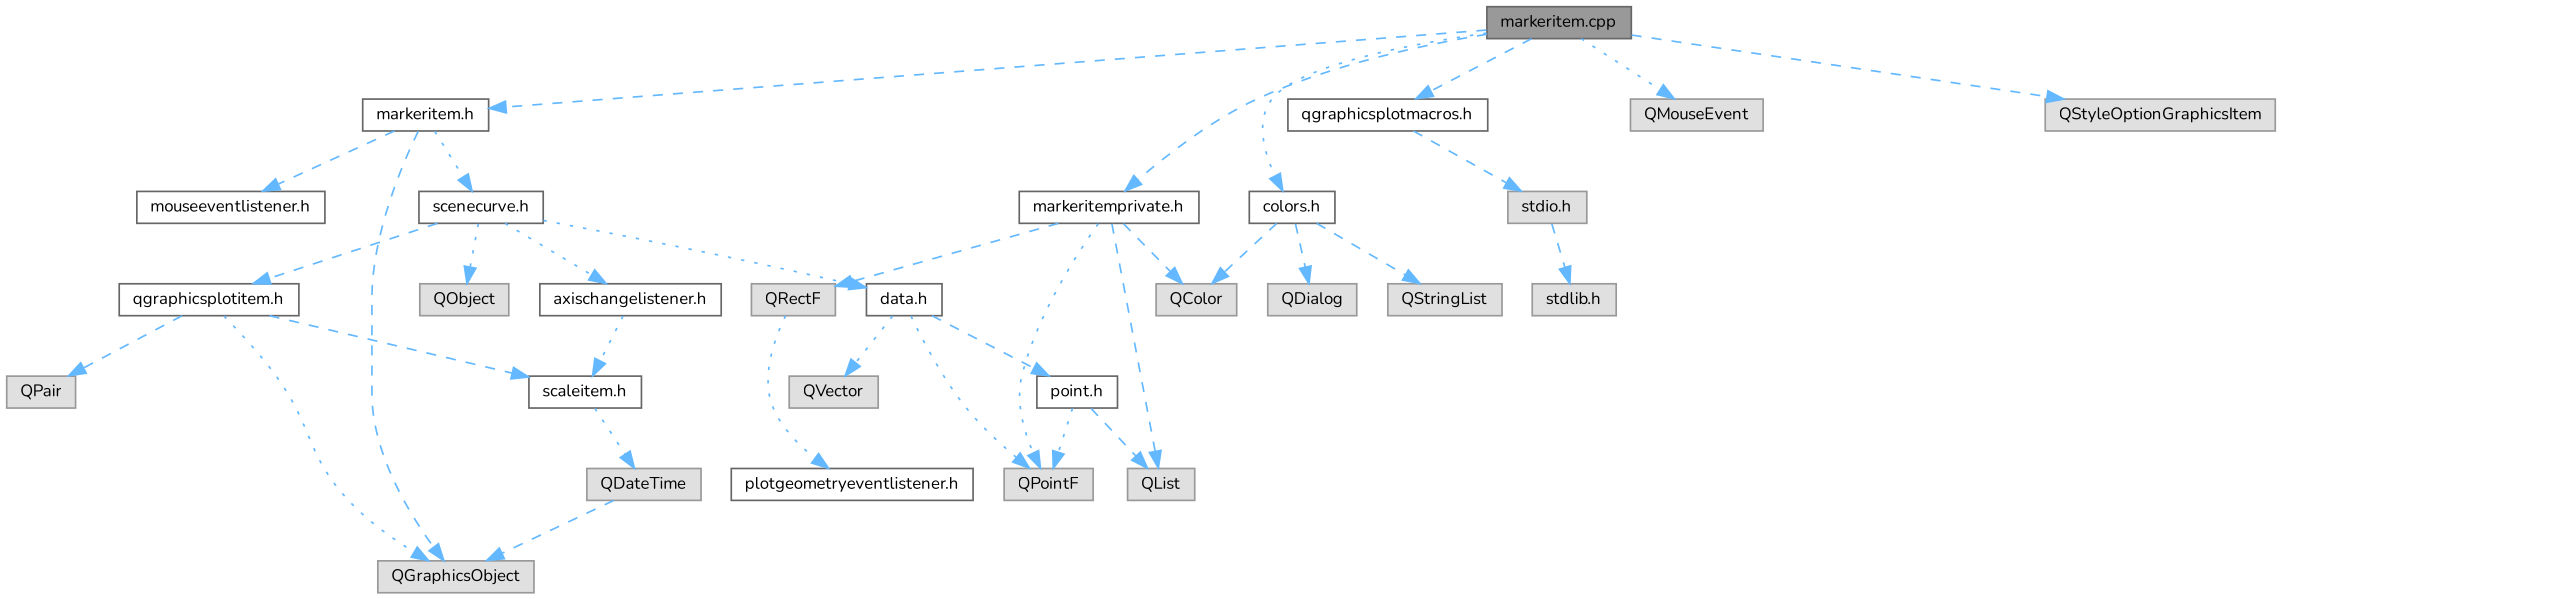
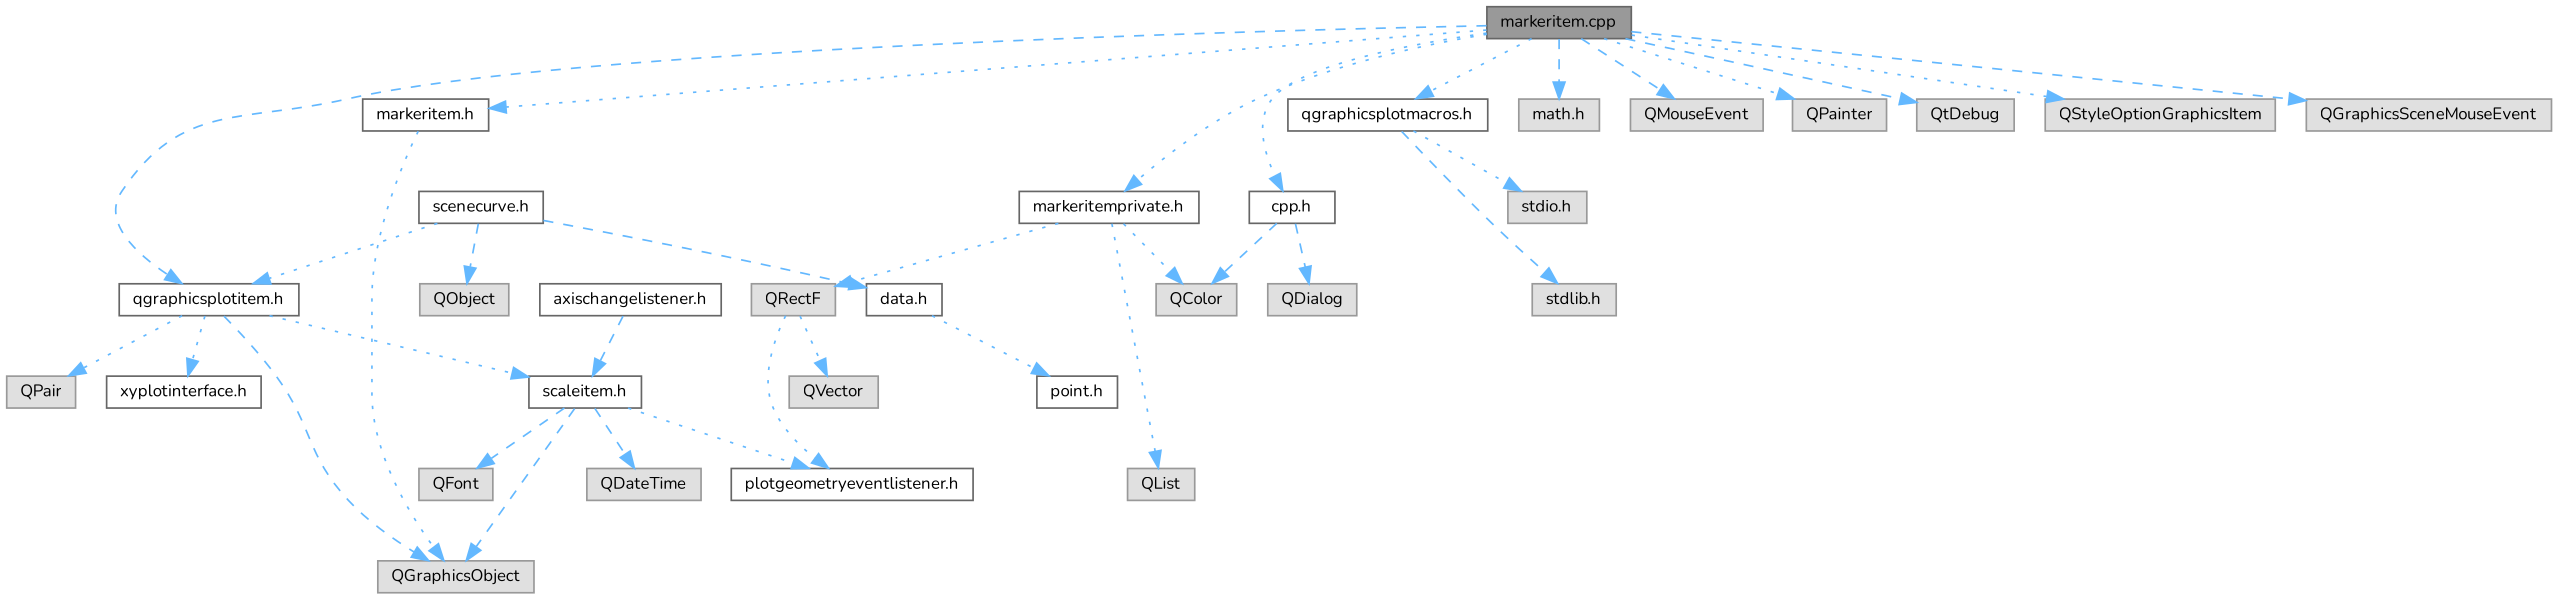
edge "markeritem.cpp" -> "qgraphicsplotitem.h": added
edge "markeritem.cpp" -> "QMouseEvent": style dotted -> dashed
edge "markeritem.cpp" -> "qgraphicsplotmacros.h": style dashed -> dotted
edge "markeritem.cpp" -> "QStyleOptionGraphicsItem": style dashed -> dotted
edge "markeritem.cpp" -> "markeritem.h": style dashed -> dotted
edge "markeritem.cpp" -> "markeritemprivate.h": style dashed -> dotted
node "math.h": added
node "QPainter": added
node "QtDebug": added
node "QGraphicsSceneMouseEvent": added
edge "markeritem.h" -> "scenecurve.h": removed
edge "qgraphicsplotmacros.h" -> "stdio.h": style dashed -> dotted
node "mouseeventlistener.h": removed
node "colors.h": label "colors.h" -> "cpp.h"
edge "scenecurve.h" -> "QObject": style dotted -> dashed
edge "stdio.h" -> "stdlib.h": now "qgraphicsplotmacros.h" -> "stdlib.h"
edge "markeritemprivate.h" -> "QColor": style dashed -> dotted
edge "scenecurve.h" -> "axischangelistener.h": removed
edge "scenecurve.h" -> "qgraphicsplotitem.h": style dashed -> dotted
edge "scenecurve.h" -> "data.h": style dotted -> dashed
edge "markeritemprivate.h" -> "QRectF": style dashed -> dotted
node "QStringList": removed
edge "axischangelistener.h" -> "scaleitem.h": style dotted -> dashed
edge "markeritemprivate.h" -> "QList": style dashed -> dotted
edge "data.h" -> "QVector": now "QRectF" -> "QVector"
edge "qgraphicsplotitem.h" -> "QPair": style dashed -> dotted
edge "data.h" -> "point.h": style dashed -> dotted
edge "qgraphicsplotitem.h" -> "scaleitem.h": style dashed -> dotted
edge "markeritem.h" -> "QGraphicsObject": style dashed -> dotted
node "xyplotinterface.h": added
edge "scaleitem.h" -> "QDateTime": style dotted -> dashed
edge "point.h" -> "QList": removed
edge "scaleitem.h" -> "plotgeometryeventlistener.h": added
edge "qgraphicsplotitem.h" -> "QGraphicsObject": style dotted -> dashed
node "QFont": added
node "QPointF": removed
edge "QDateTime" -> "QGraphicsObject": now "scaleitem.h" -> "QGraphicsObject"
